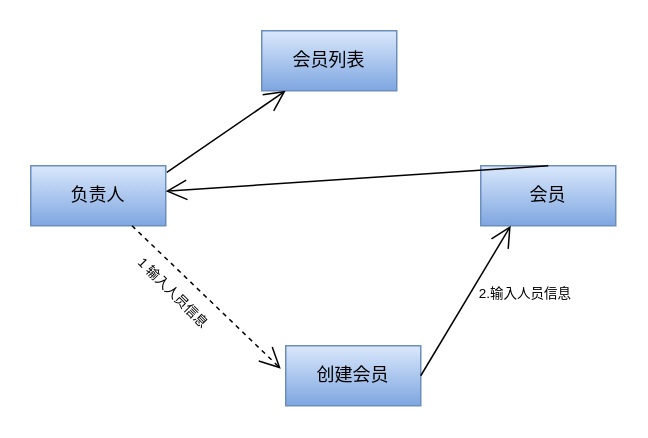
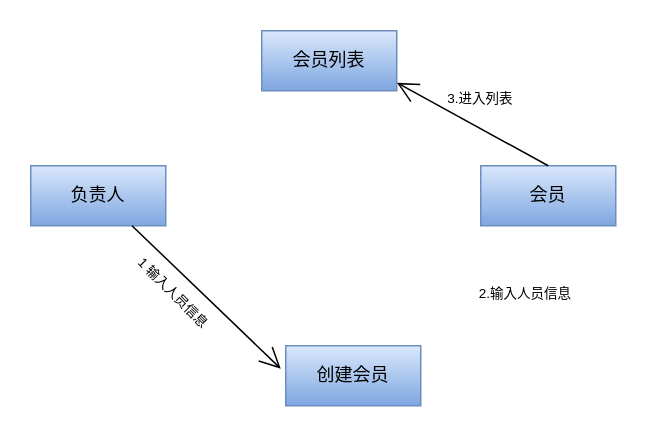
node "3.进入列表": added
edge "负责人" -> "会员列表": removed
edge "会员" -> "负责人": now "会员" -> "会员列表"
edge "负责人" -> "创建会员": style dashed -> solid
edge "创建会员" -> "会员": removed
